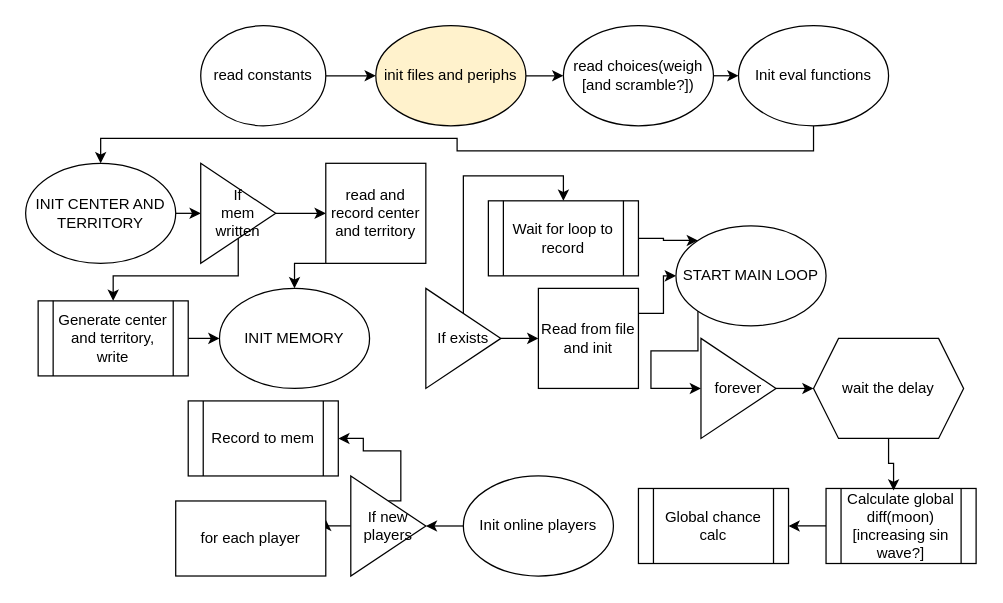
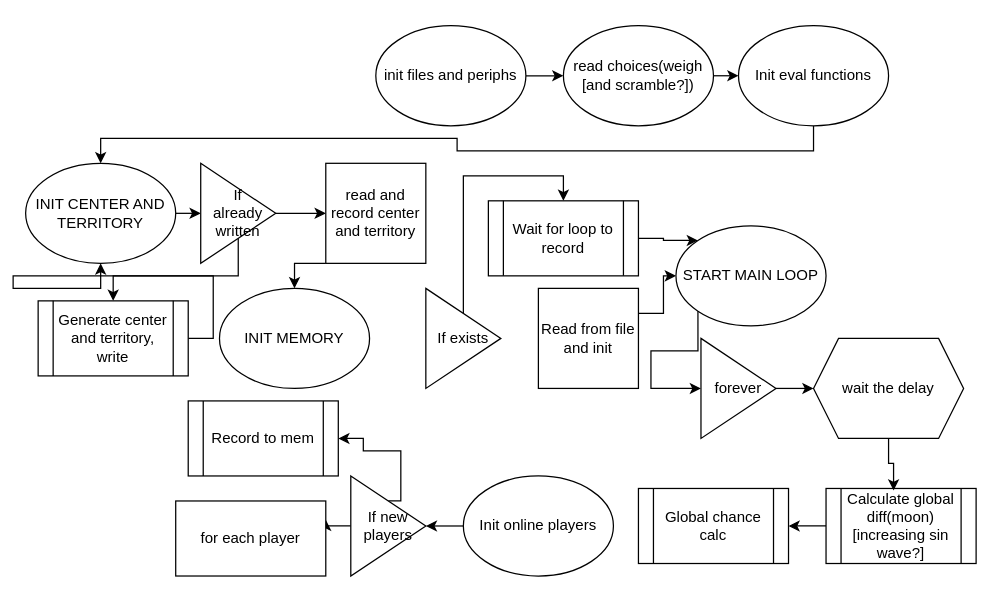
node "read constants": removed
edge "read constants" -> "init files and periphs": removed
node "init files and periphs": fillcolor #fff2cc -> #ffffff
node "If mem written": label "If mem written" -> "If already written"
edge "Generate center and territory, write" -> "INIT MEMORY": now "Generate center and territory, write" -> "INIT CENTER AND TERRITORY"
edge "If exists" -> "Read from file and init": removed
